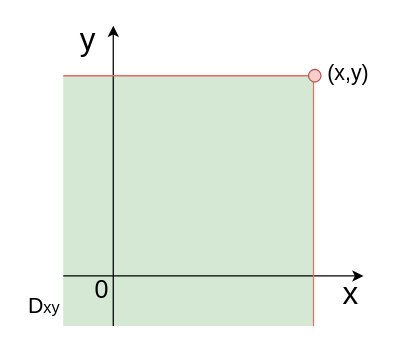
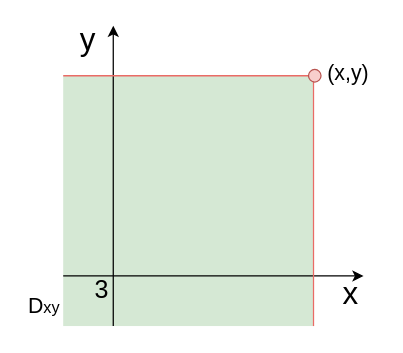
node "0": label "0" -> "3"
